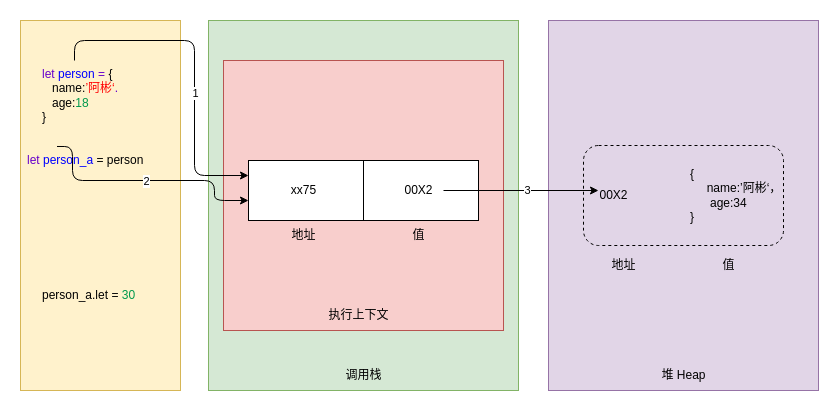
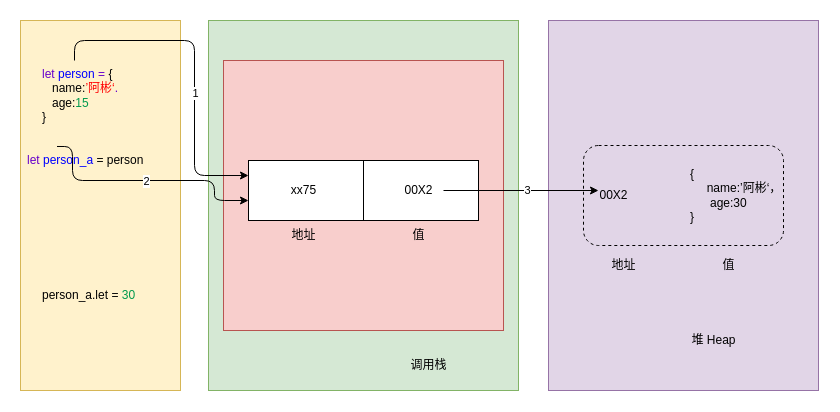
node "let person = { name:’阿彬‘. age:18 }": label "let person = { name:’阿彬‘. age:18 }" -> "let person = { name:’阿彬‘. age:15 }"
node "{ name:’阿彬‘， age:34 }": label "{ name:’阿彬‘， age:34 }" -> "{ name:’阿彬‘， age:30 }"
node "执行上下文": removed
node "调用栈": moved (364, 376) -> (429, 366)
node "堆 Heap": moved (684, 376) -> (714, 341)
